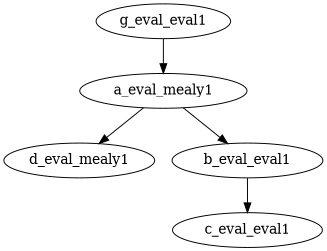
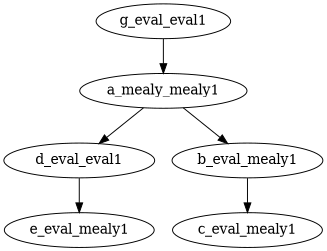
node "a_eval_mealy1": label "a_eval_mealy1" -> "a_mealy_mealy1"
node "d_eval_mealy1": label "d_eval_mealy1" -> "d_eval_eval1"
node "b_eval_eval1": label "b_eval_eval1" -> "b_eval_mealy1"
node "e_eval_mealy1": added
node "c_eval_eval1": label "c_eval_eval1" -> "c_eval_mealy1"
